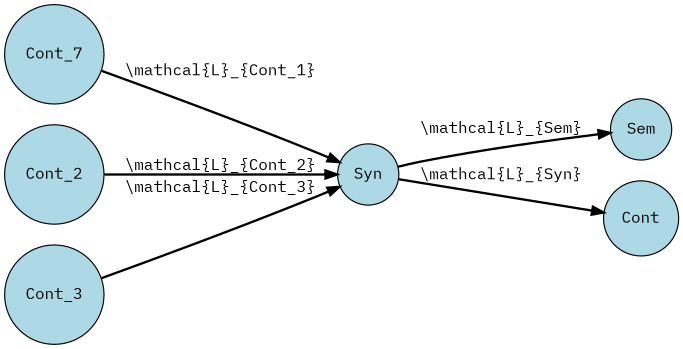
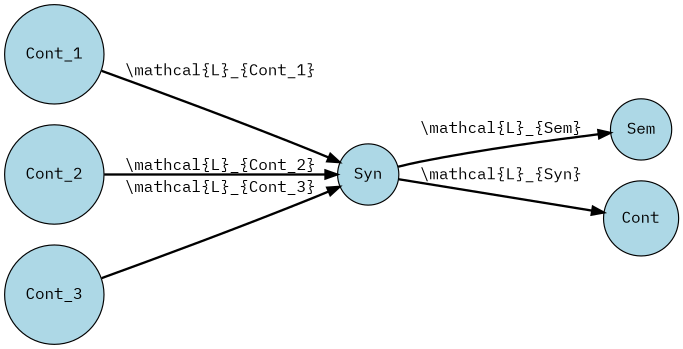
node "Cont_7": label "Cont_7" -> "Cont_1"
